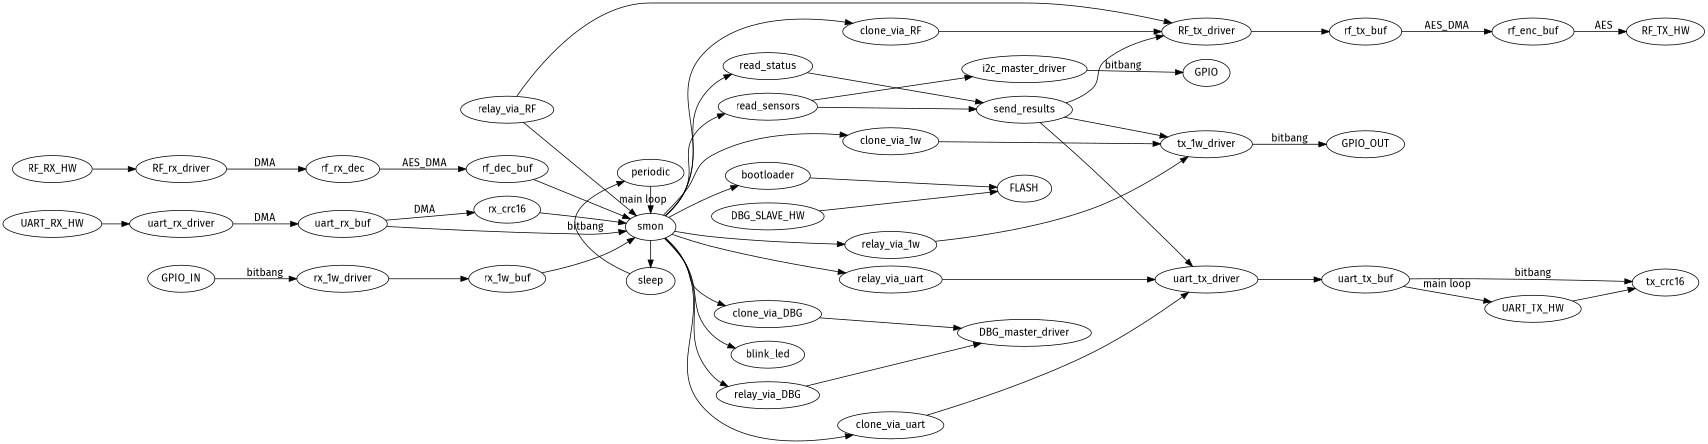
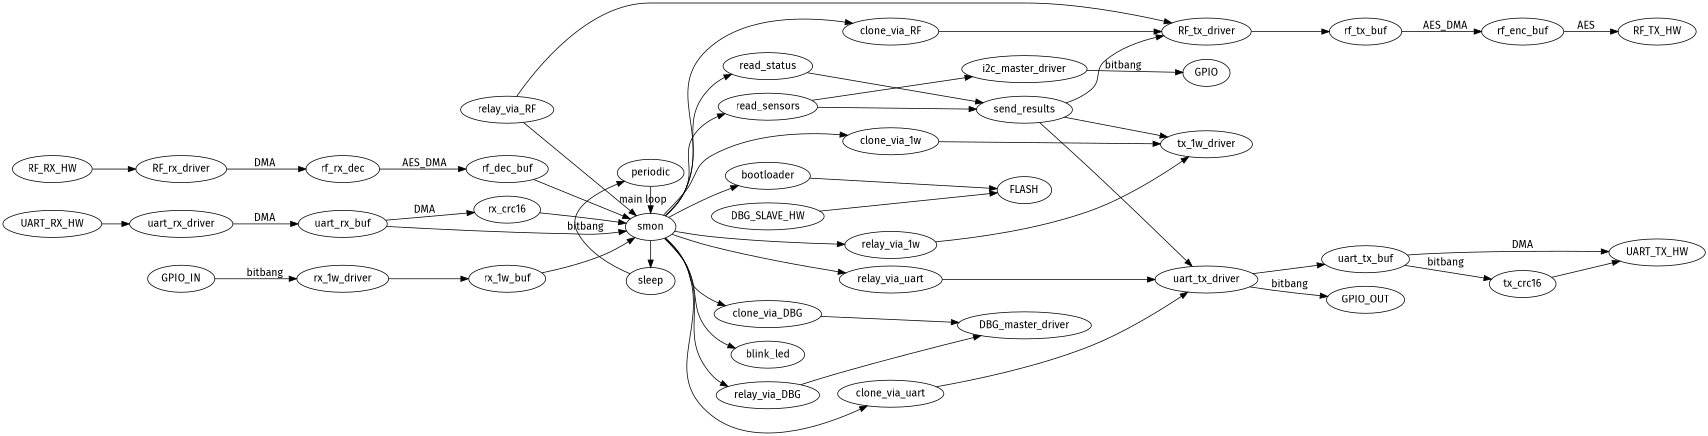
edge "tx_1w_driver" -> "GPIO_OUT": now "uart_tx_driver" -> "GPIO_OUT"
edge "uart_tx_buf" -> "UART_TX_HW": label "main loop" -> "DMA"
edge "UART_TX_HW" -> "tx_crc16": reversed
